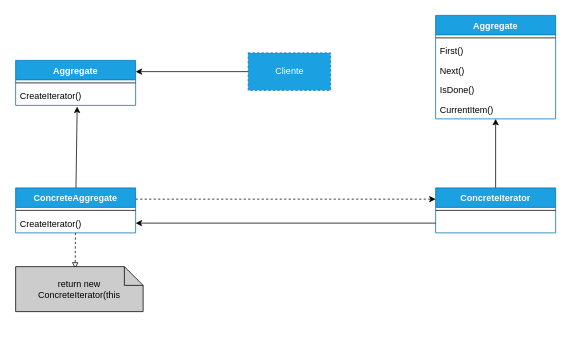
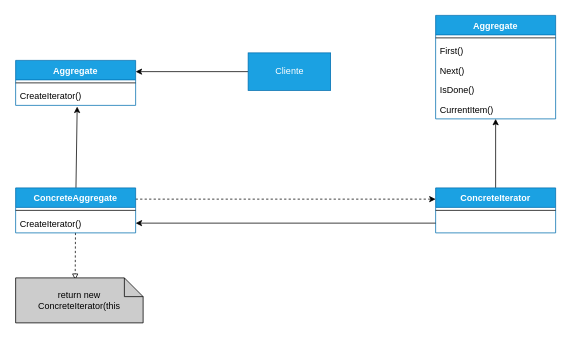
node "Cliente": style dashed -> solid
node "return new ConcreteIterator(this": moved (79, 289) -> (79, 300)
